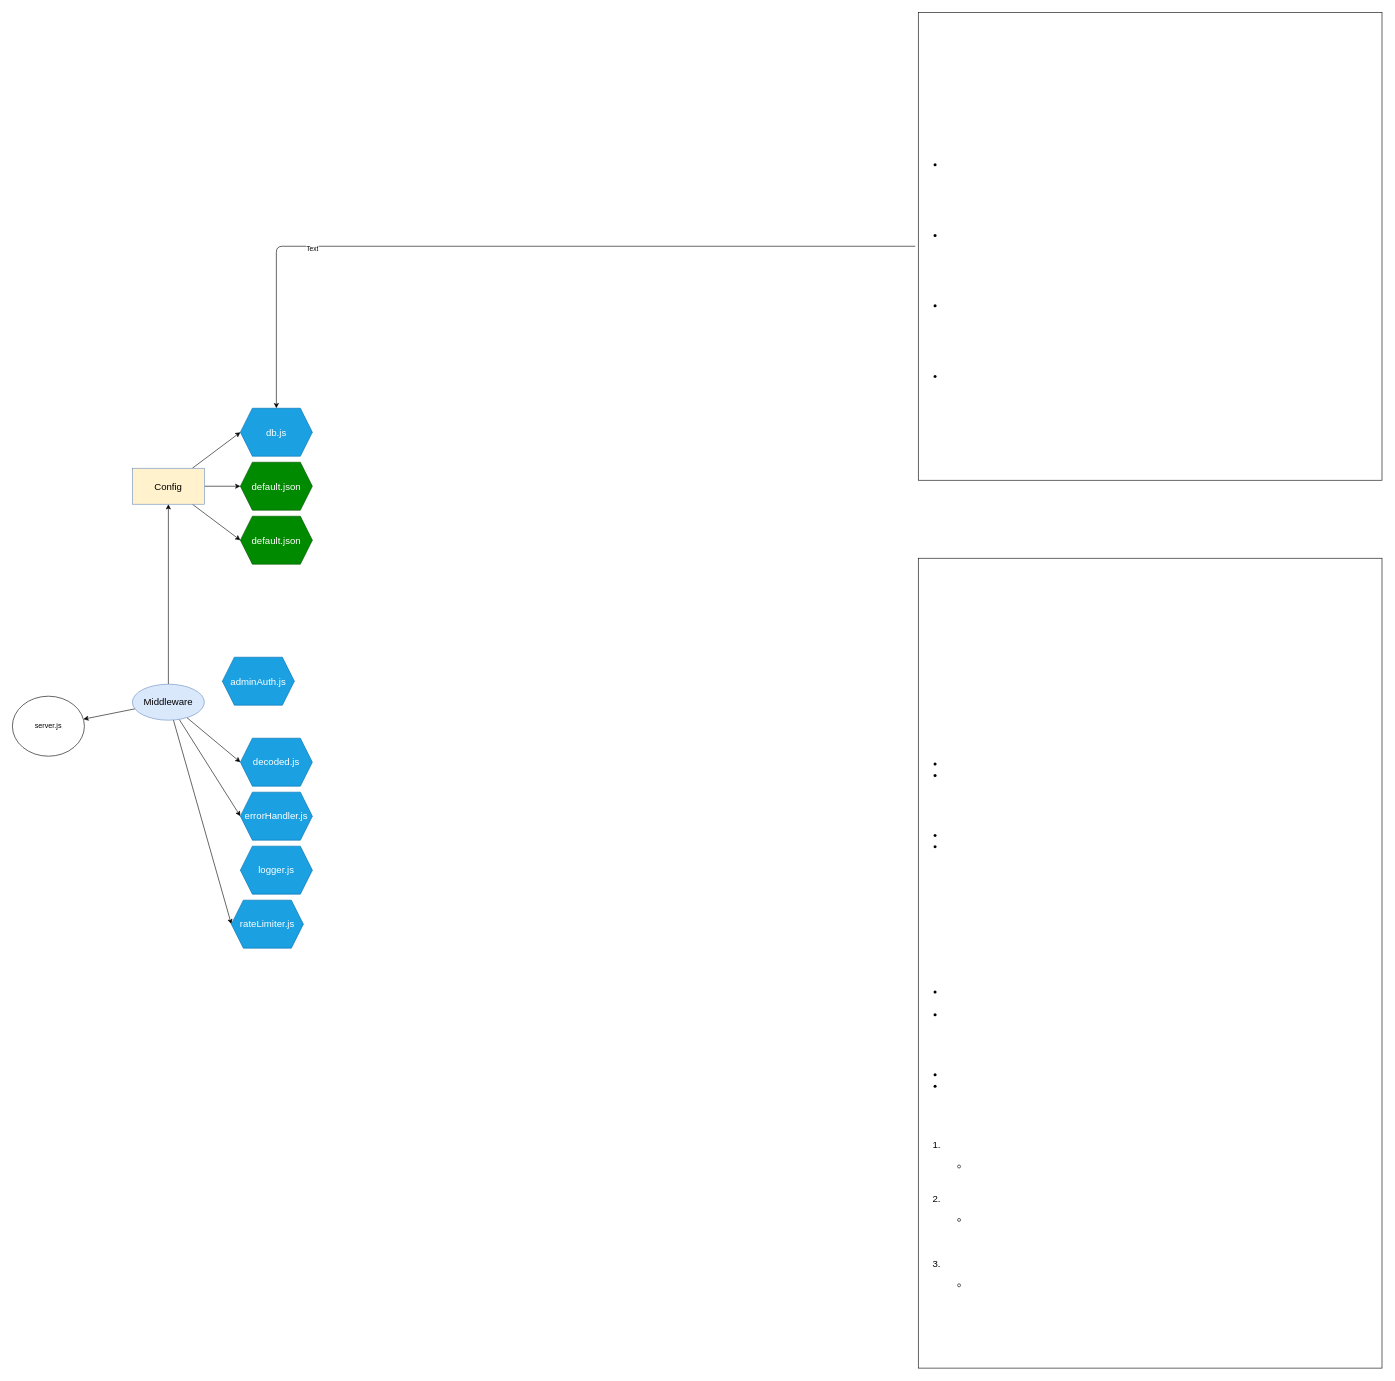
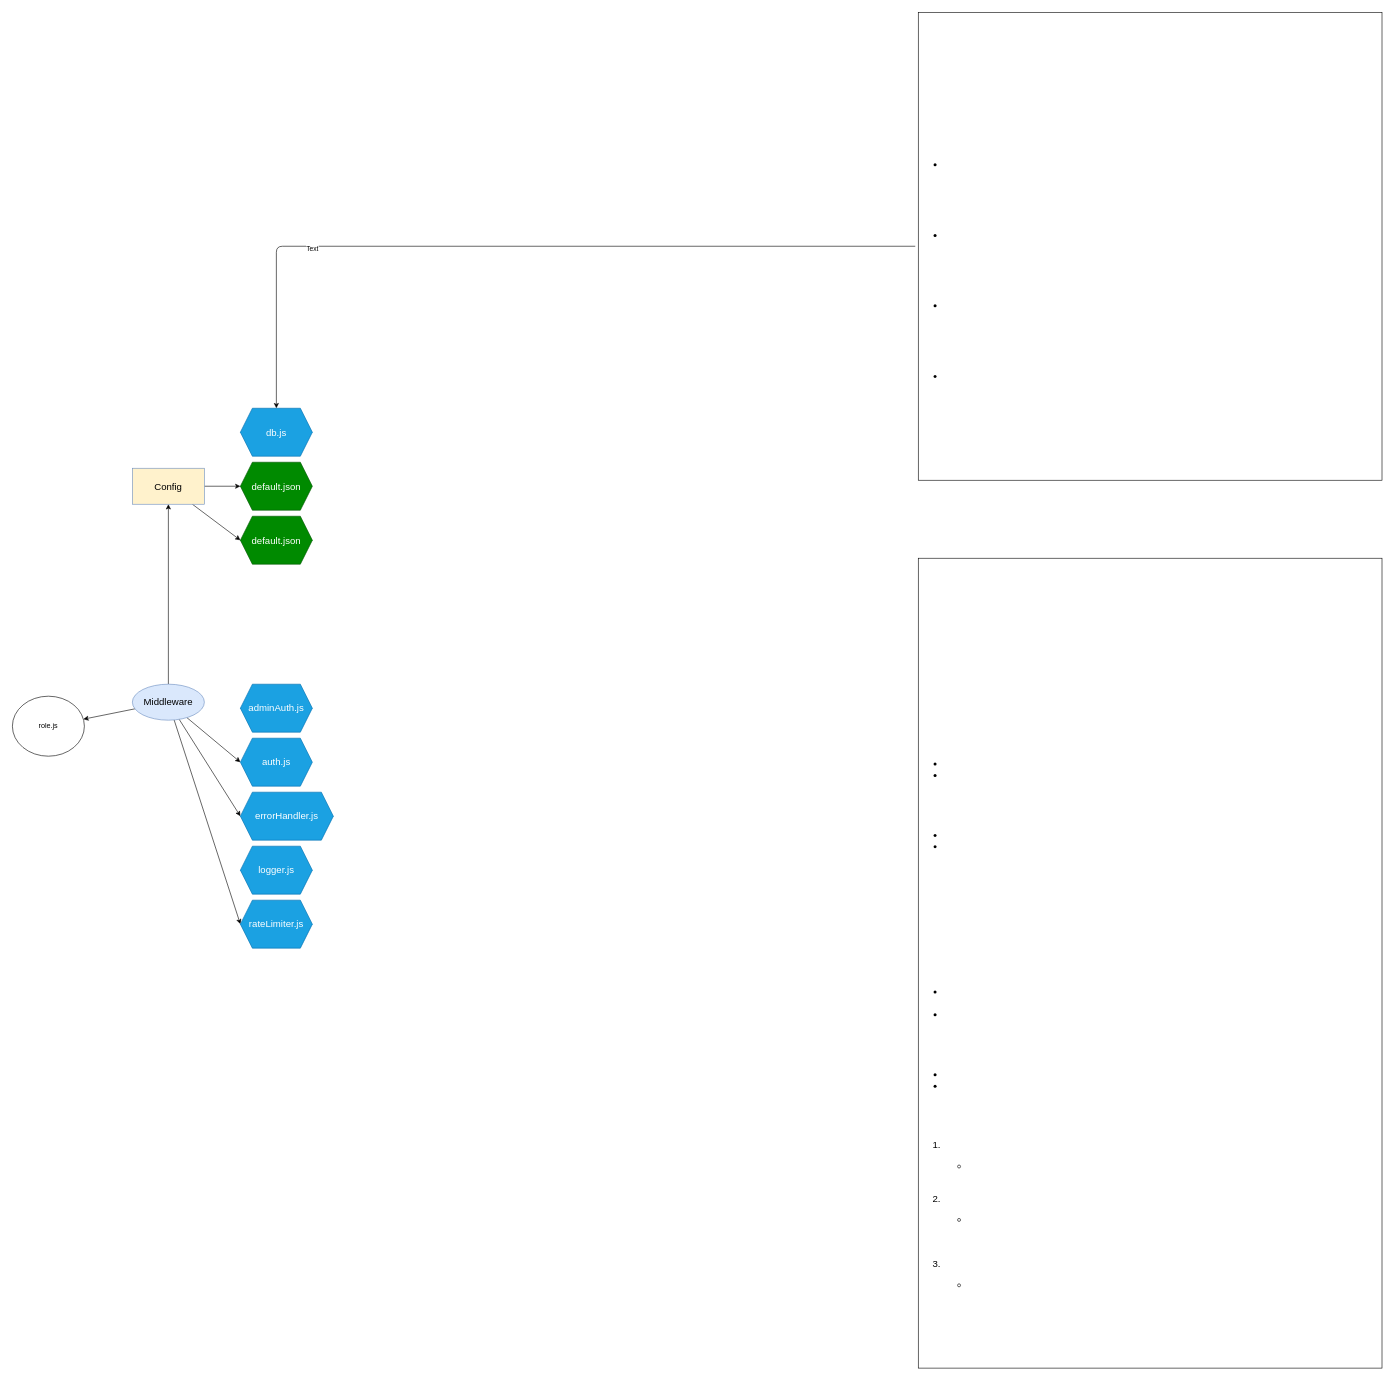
edge "Config" -> "db.js": removed
node "adminAuth.js": moved (258, 681) -> (276, 708)
node "server.js": label "server.js" -> "role.js"
node "decoded.js": label "decoded.js" -> "auth.js"
node "errorHandler.js": size 72x48 -> 93x48
node "rateLimiter.js": moved (267, 924) -> (276, 924)
